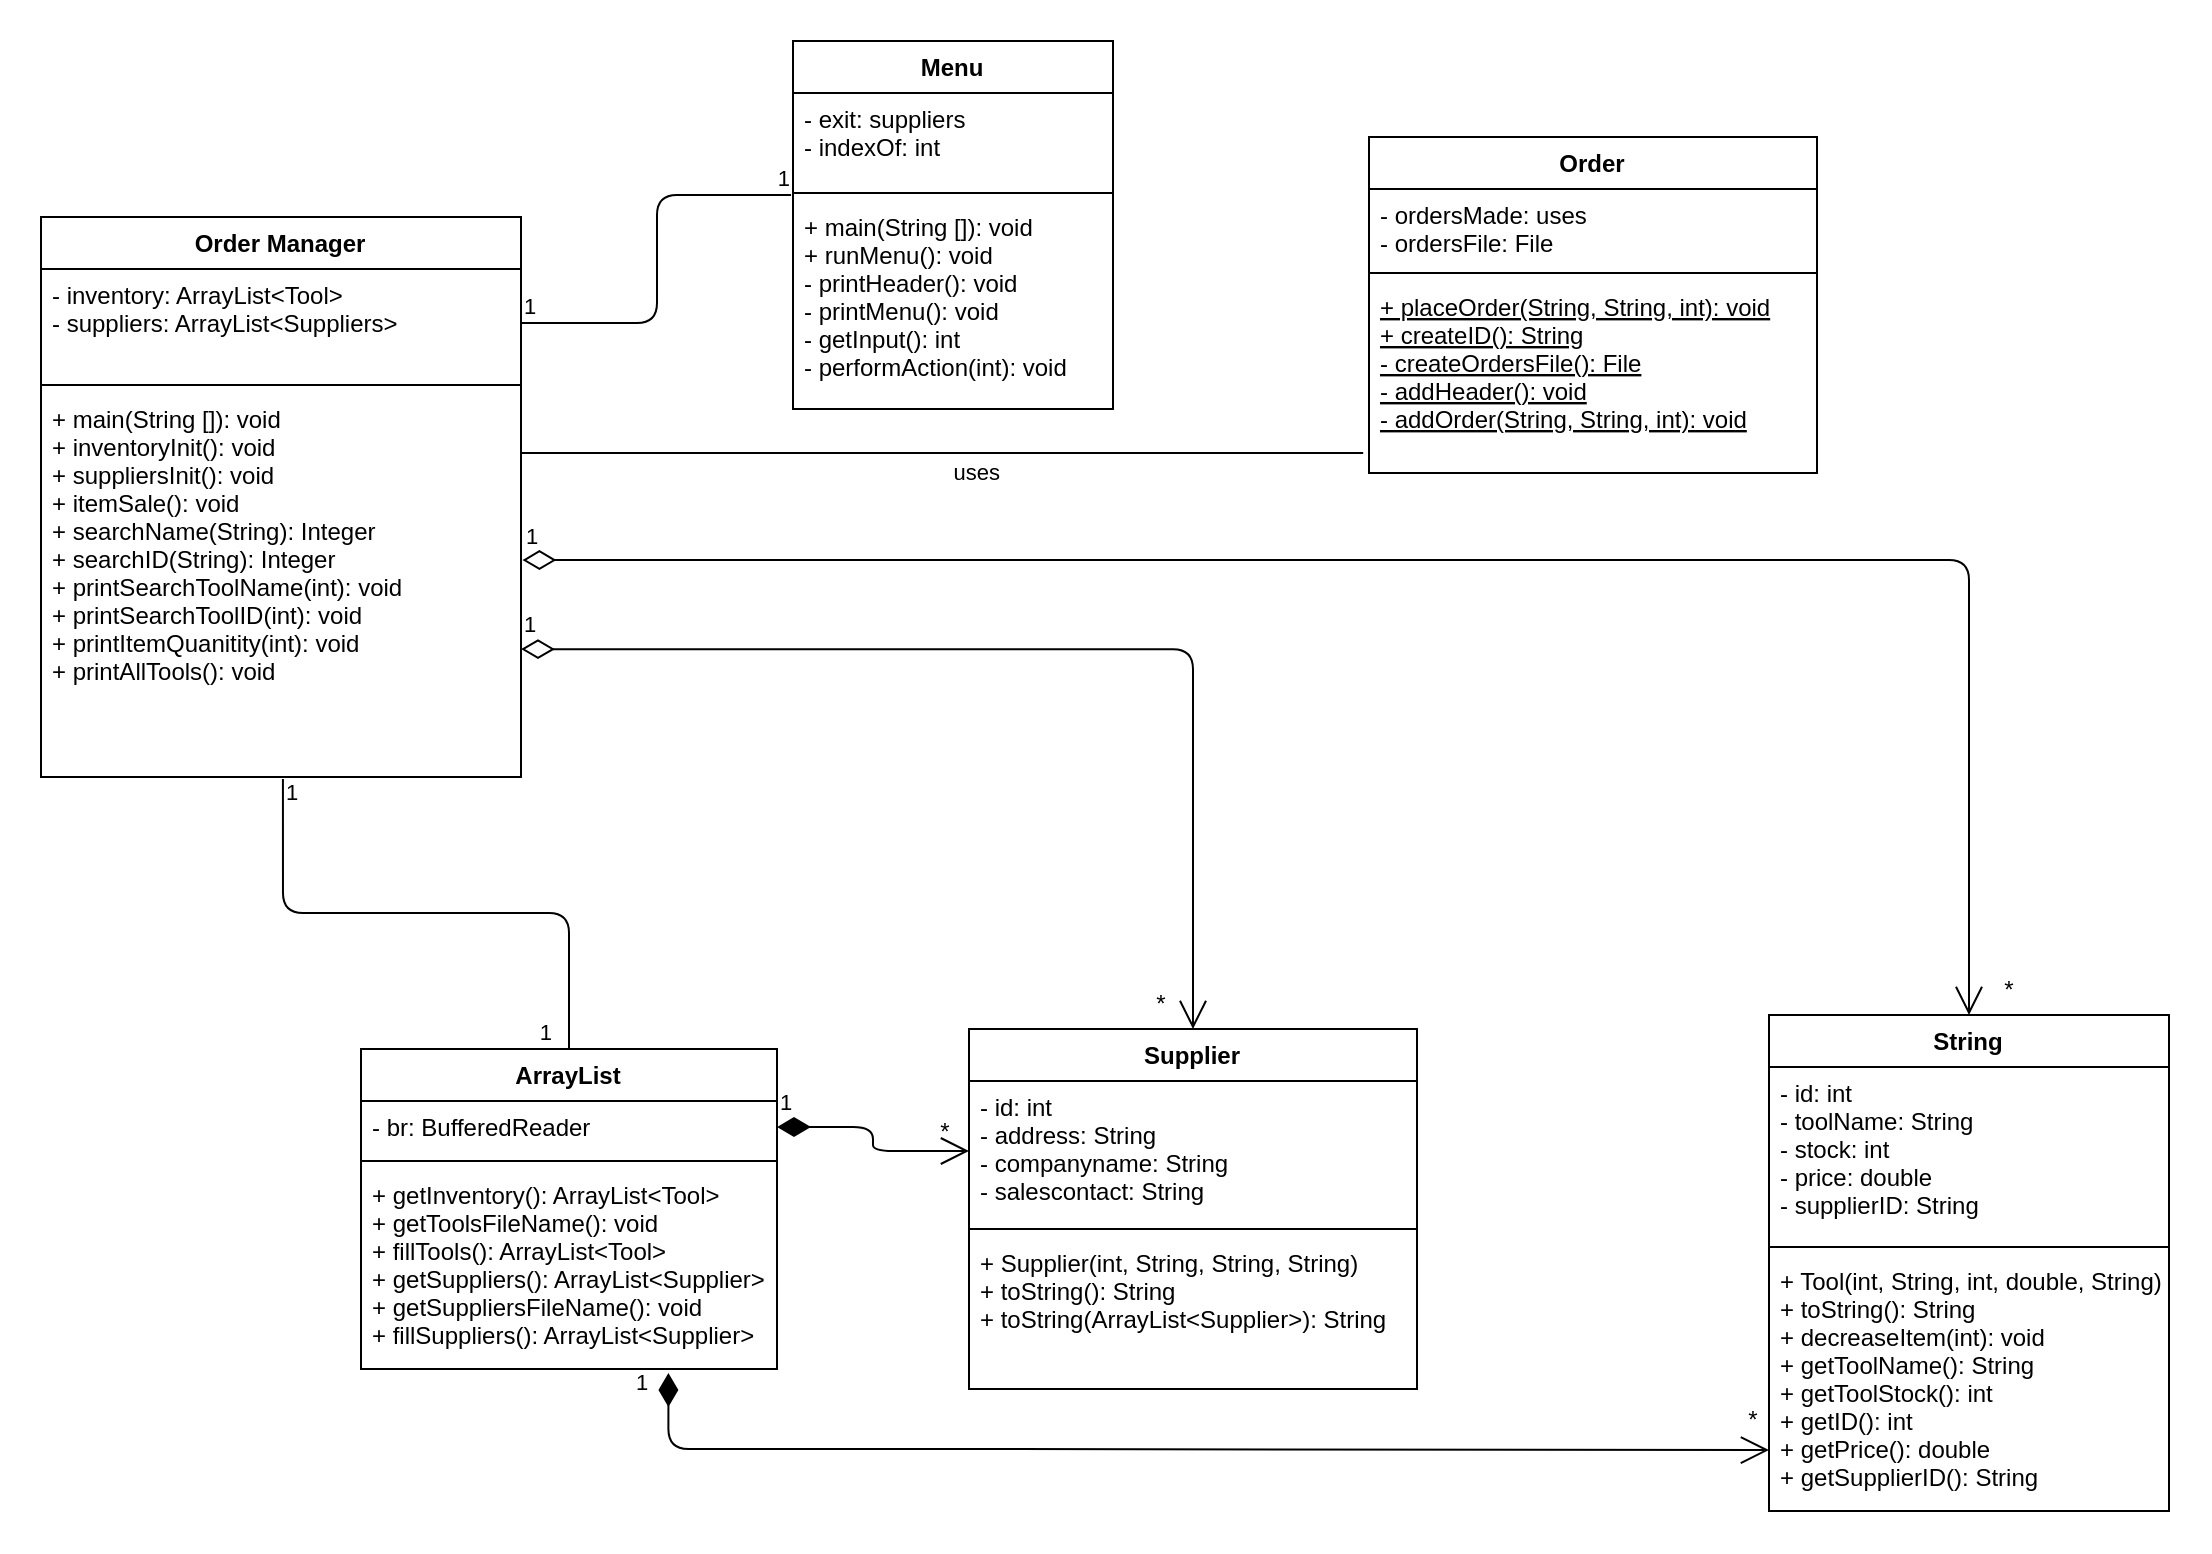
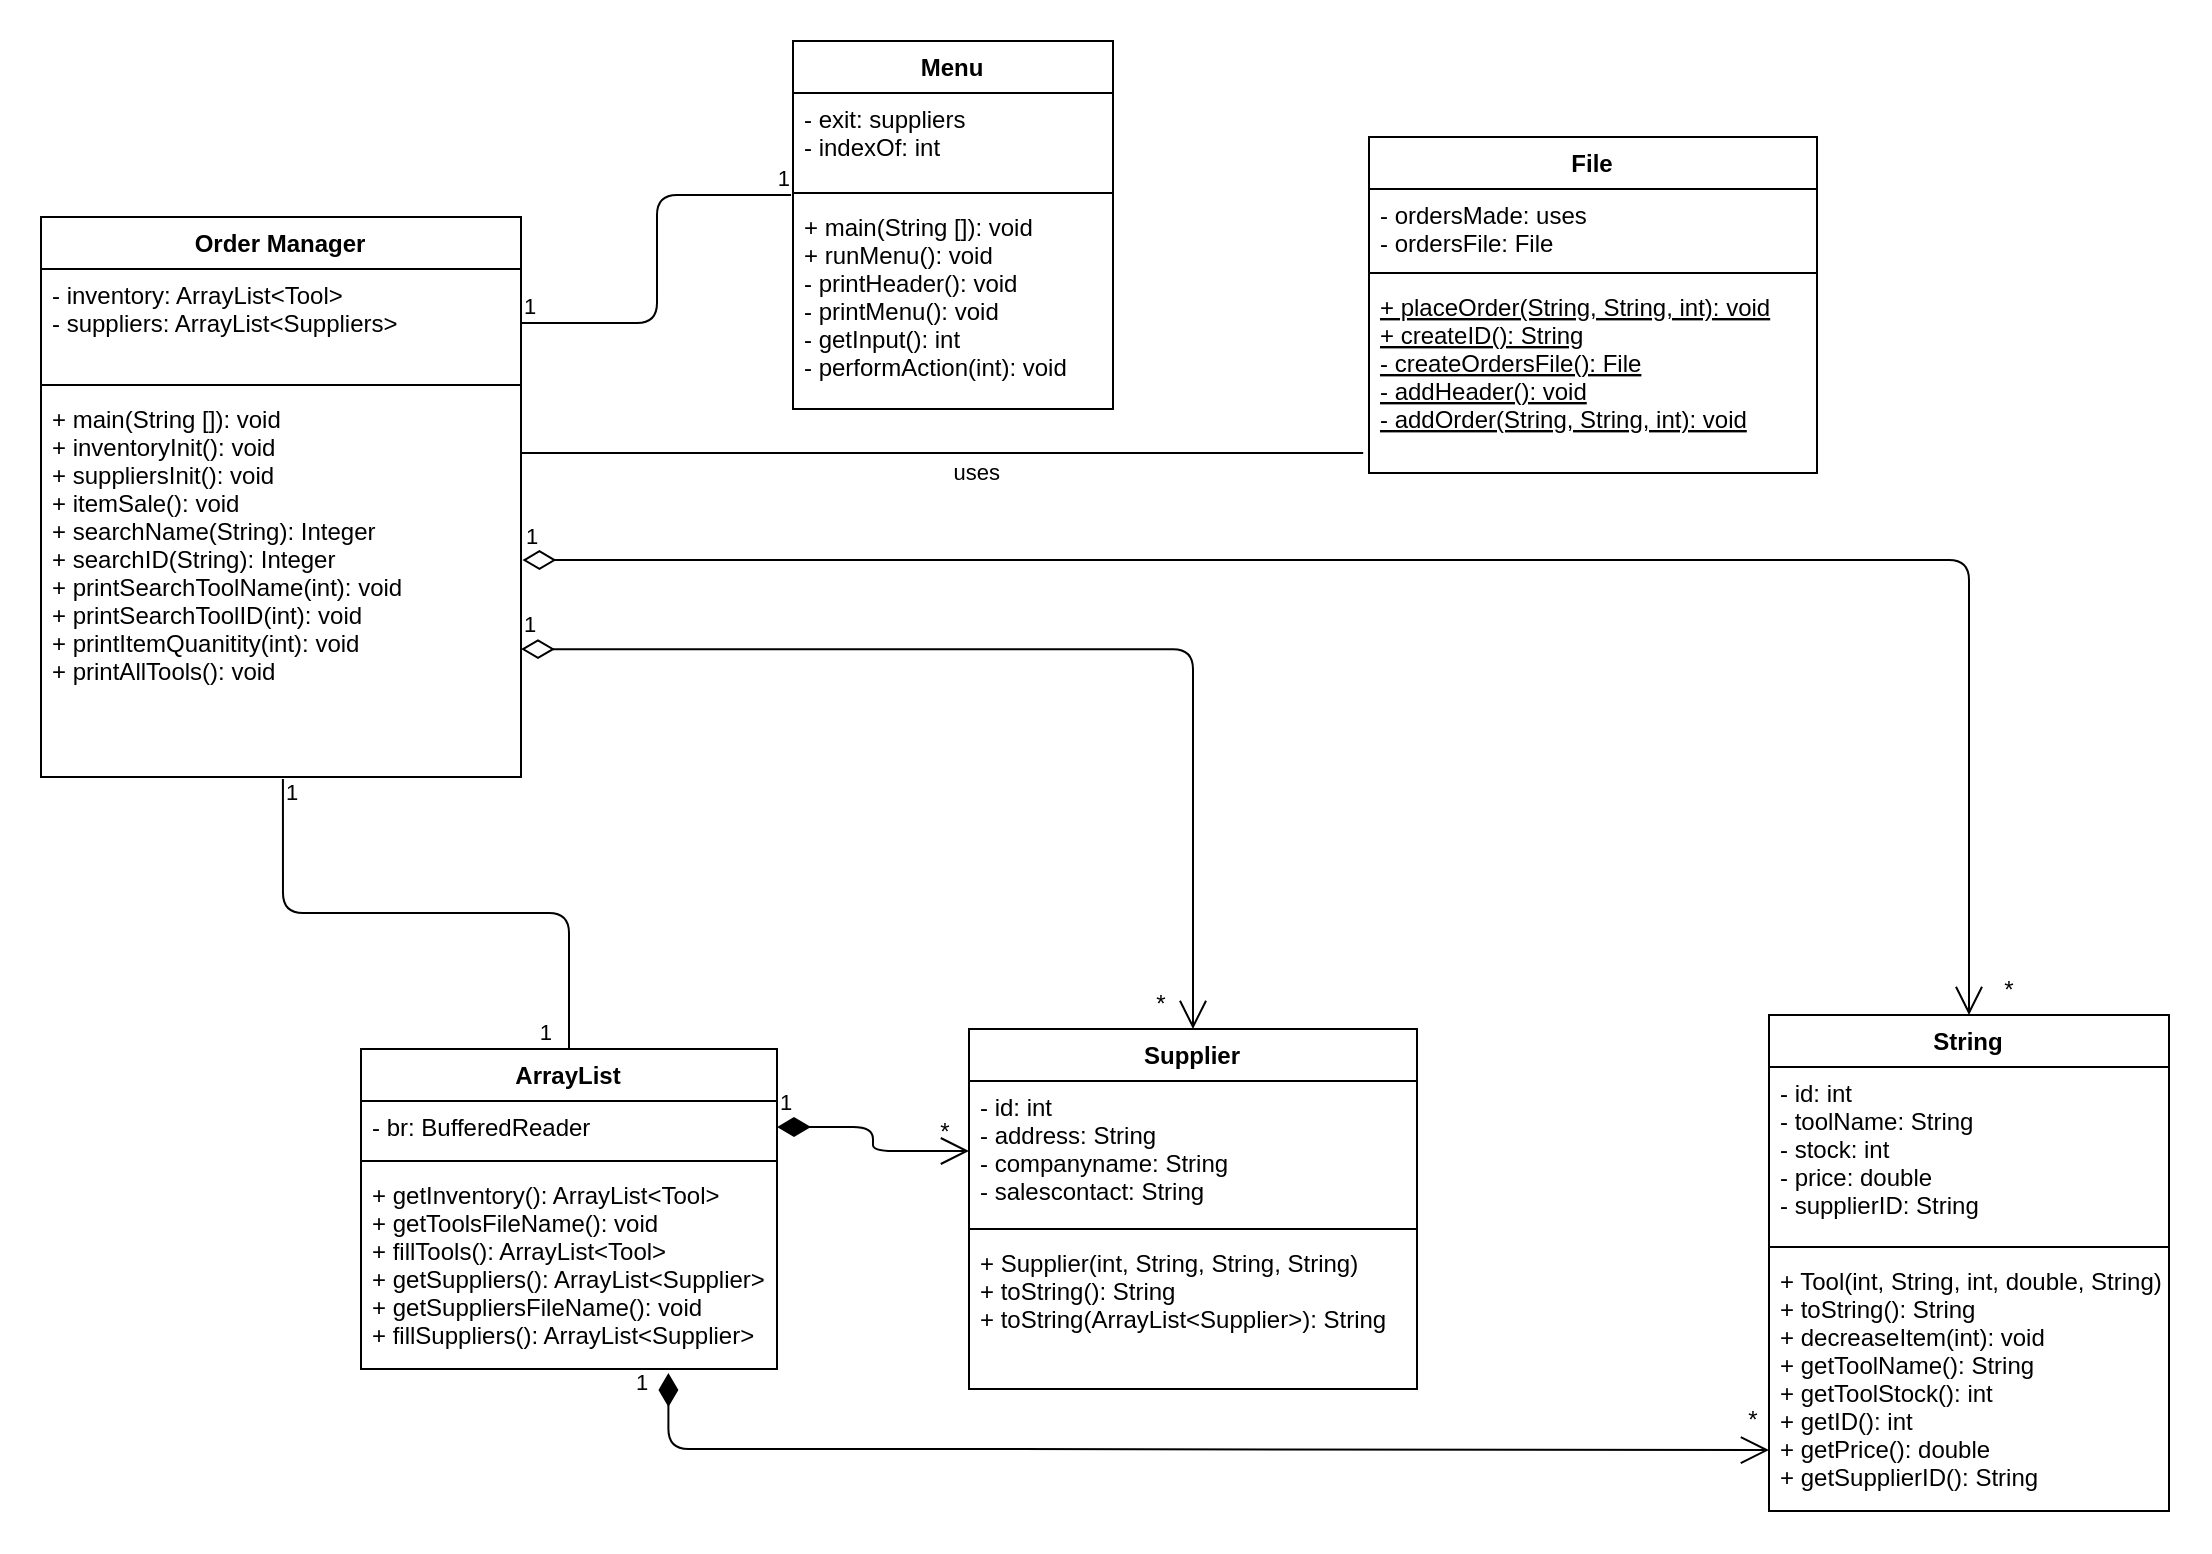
node "Order": label "Order" -> "File"
